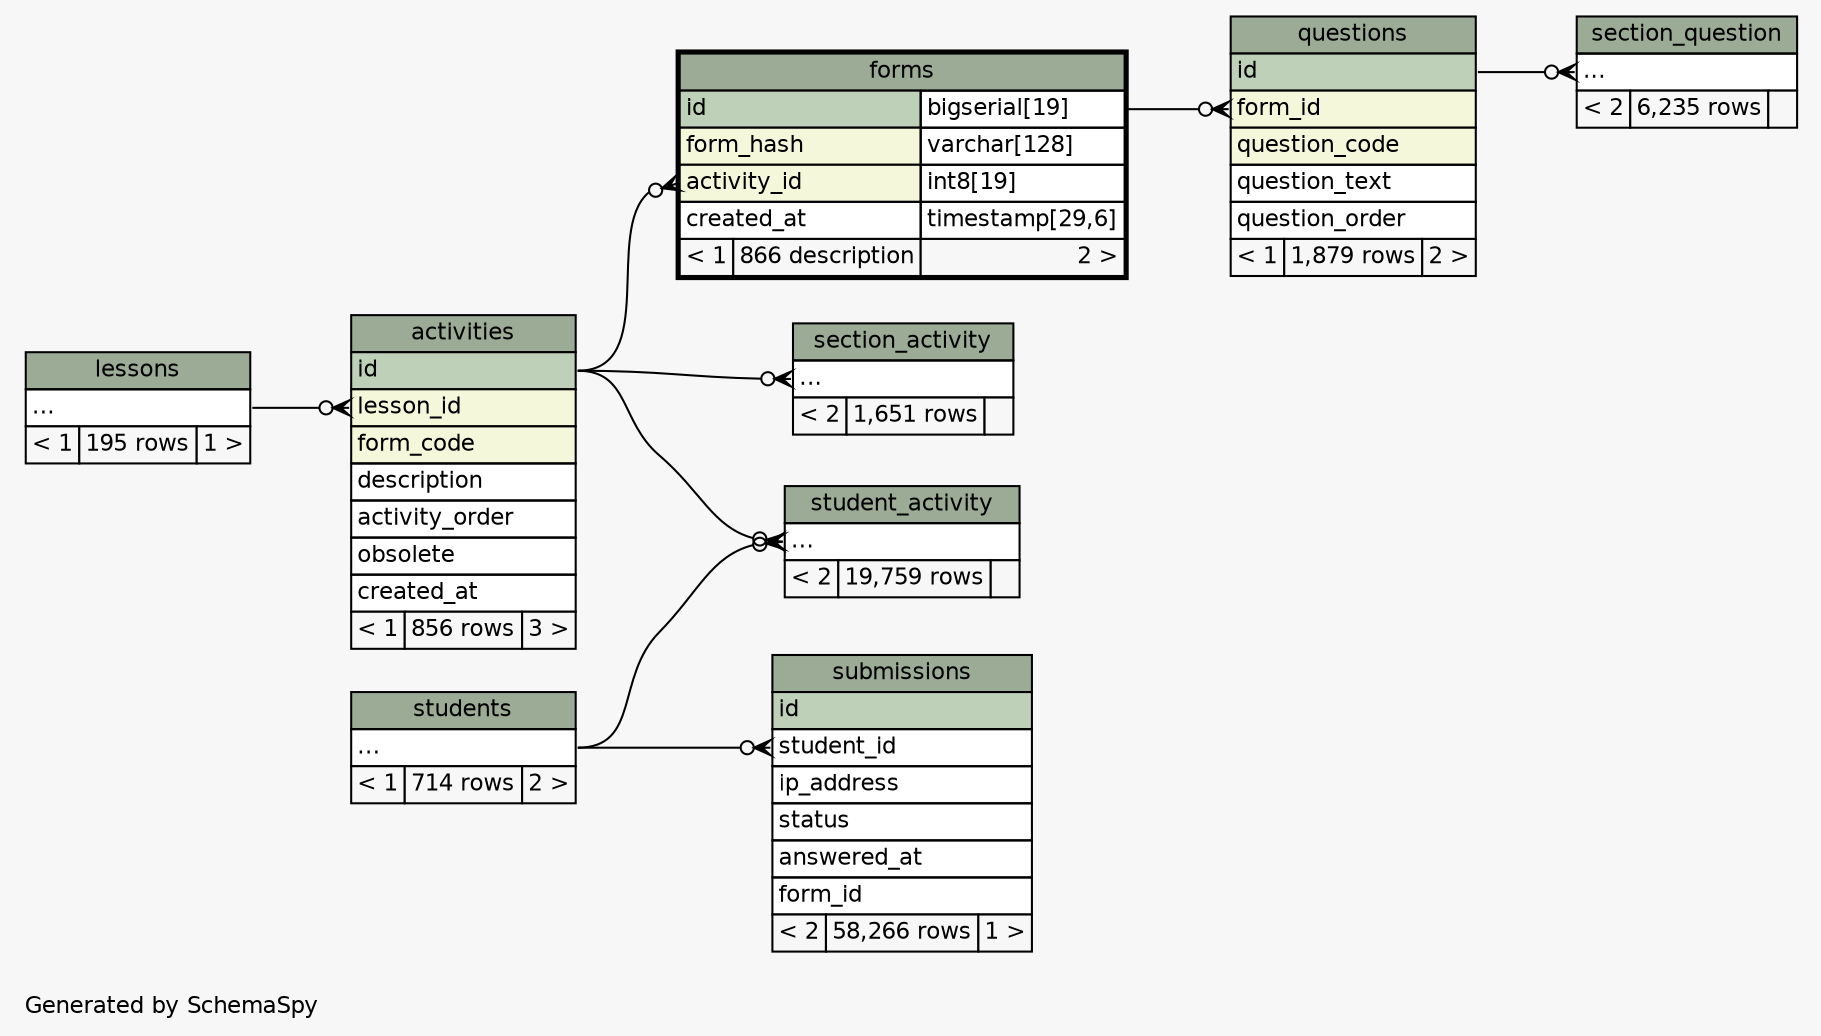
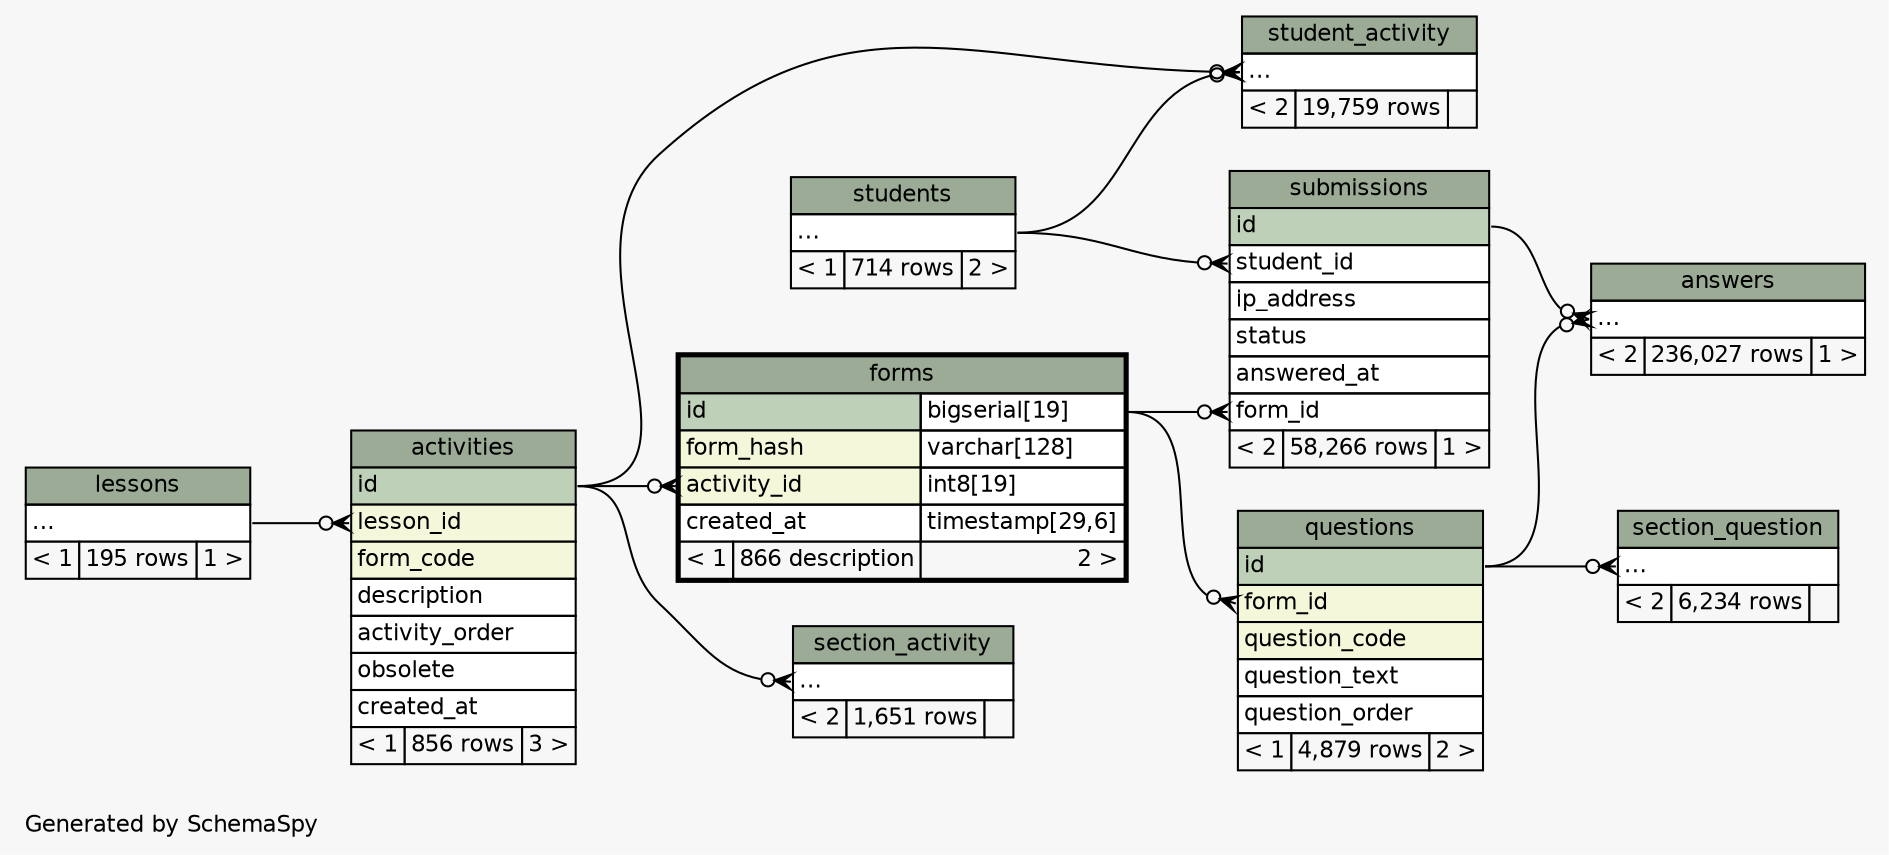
node "section_question": text "6,235 rows" -> "6,234 rows"
node "questions": text "1,879 rows" -> "4,879 rows"
node "answers": added
edge "forms" -> "submissions": added
